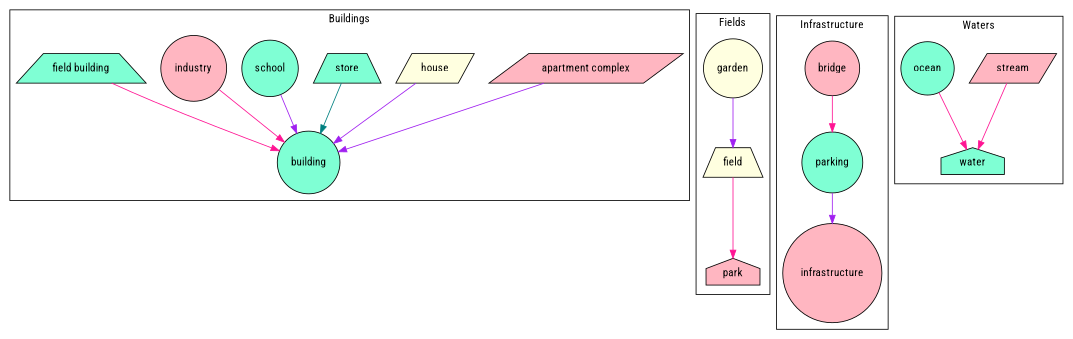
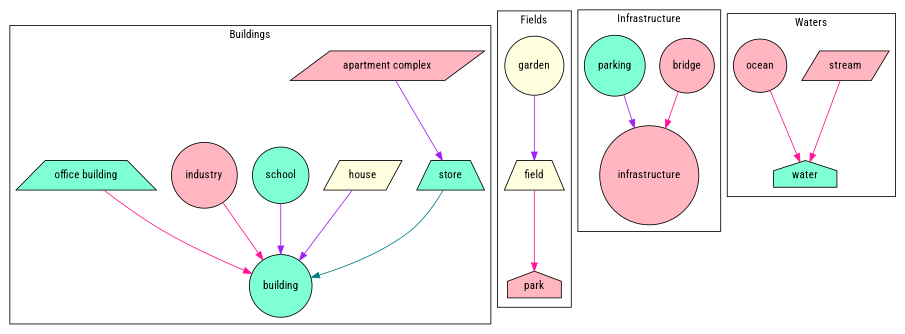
node "field building": label "field building" -> "office building"
node "ocean": fillcolor aquamarine -> lightpink
edge "bridge" -> "parking": now "bridge" -> "infrastructure"
edge "apartment complex" -> "building": now "apartment complex" -> "store"
